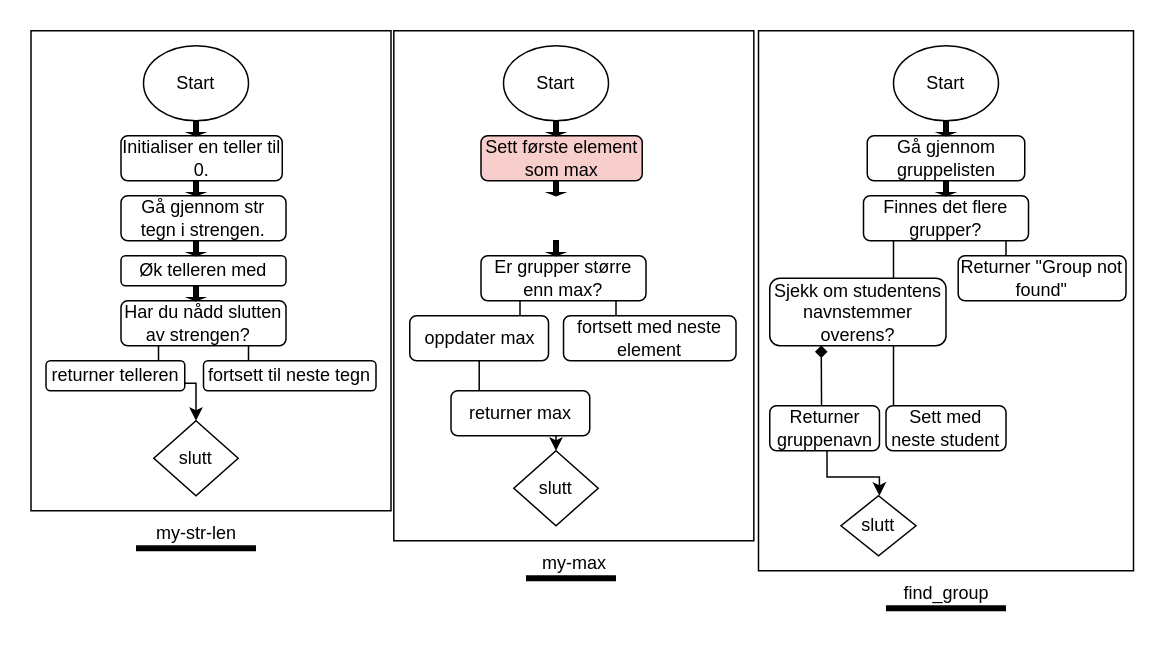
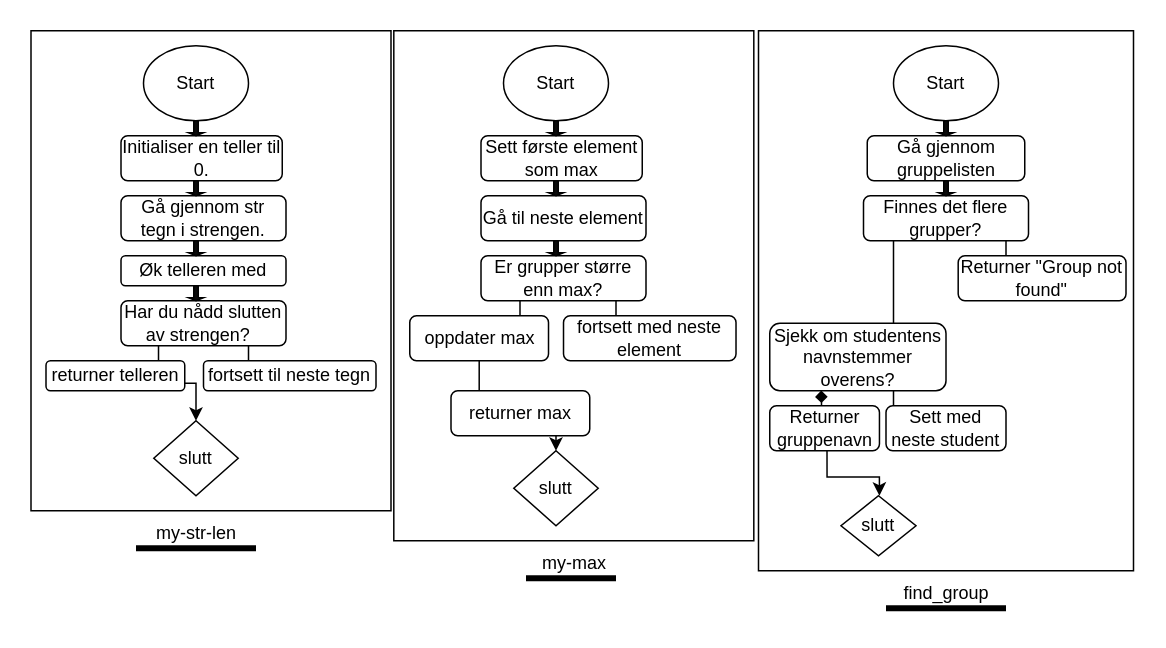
node "Sett første element som max": fillcolor #f8cecc -> #ffffff
node "Gå til neste element": added
node "Sjekk om studentens navnstemmer overens?": moved (858, 312) -> (858, 357)
